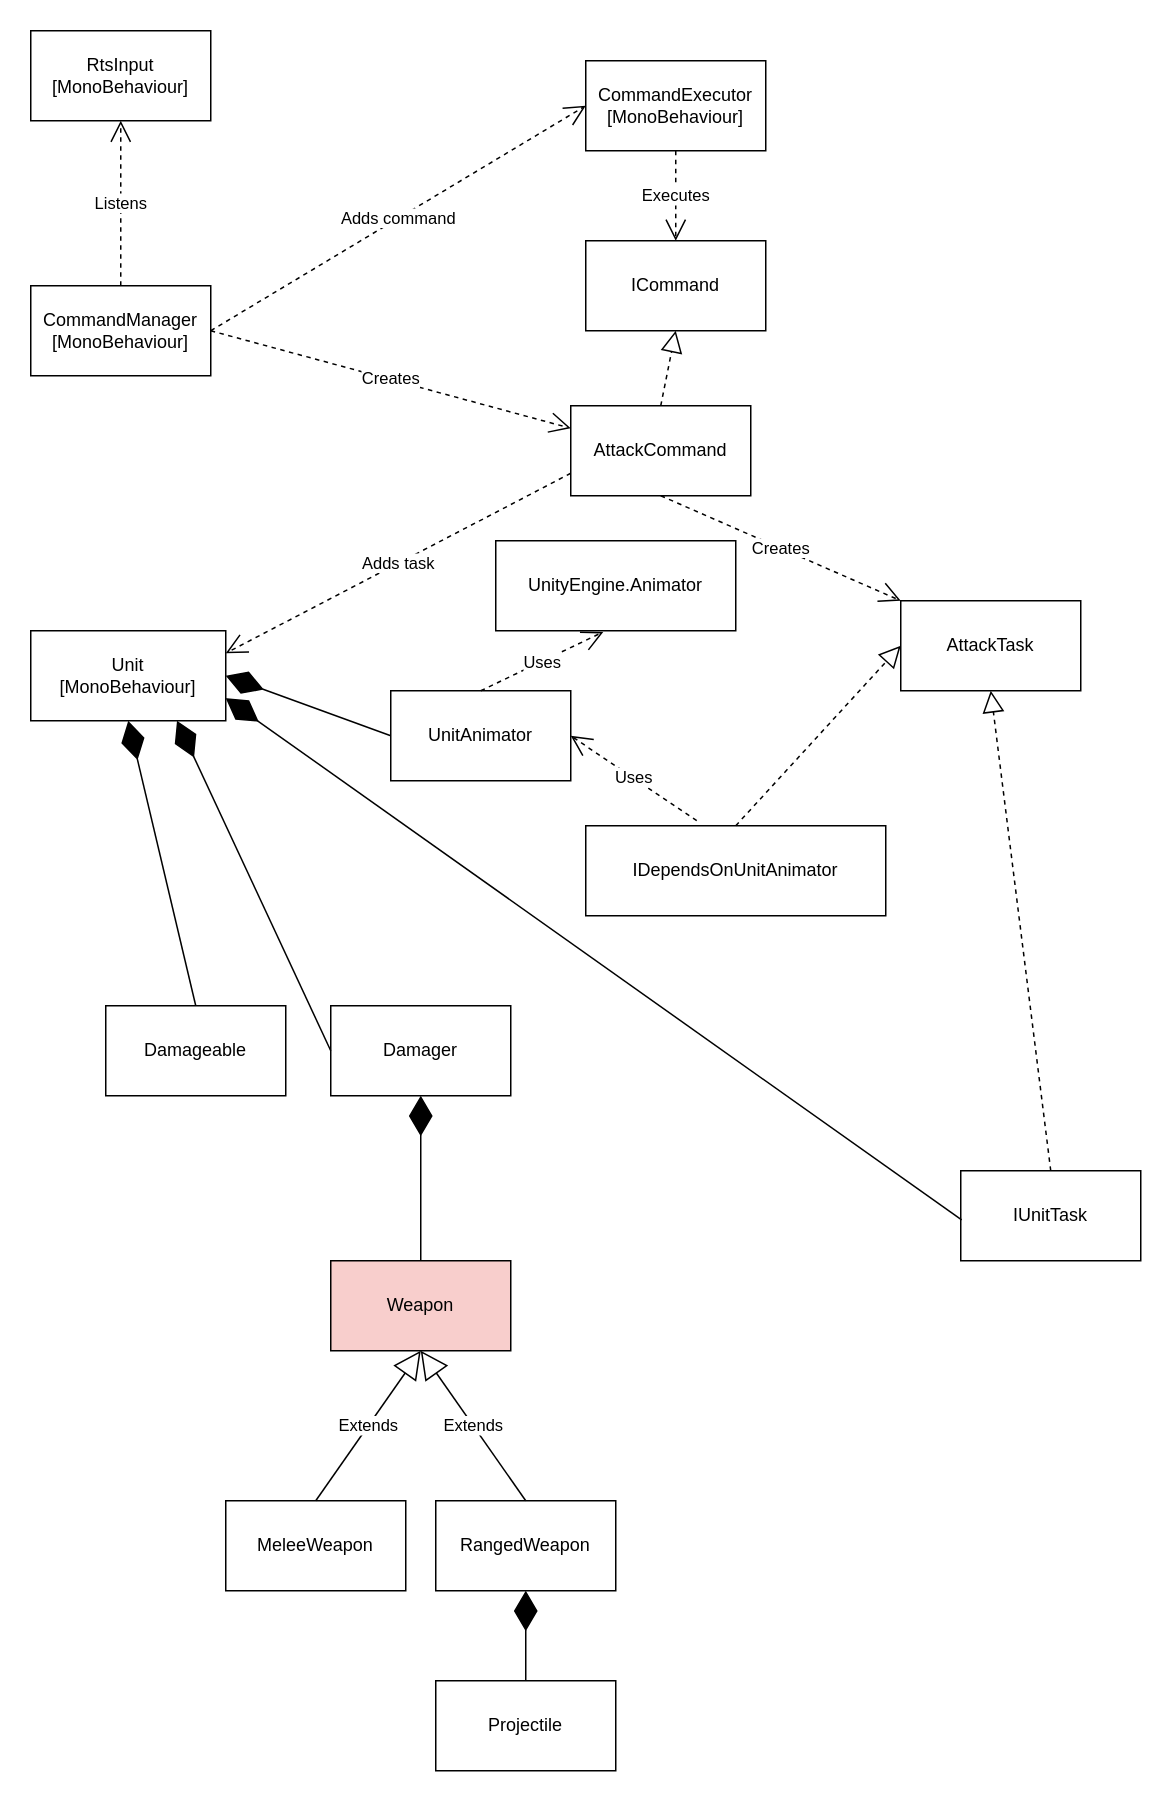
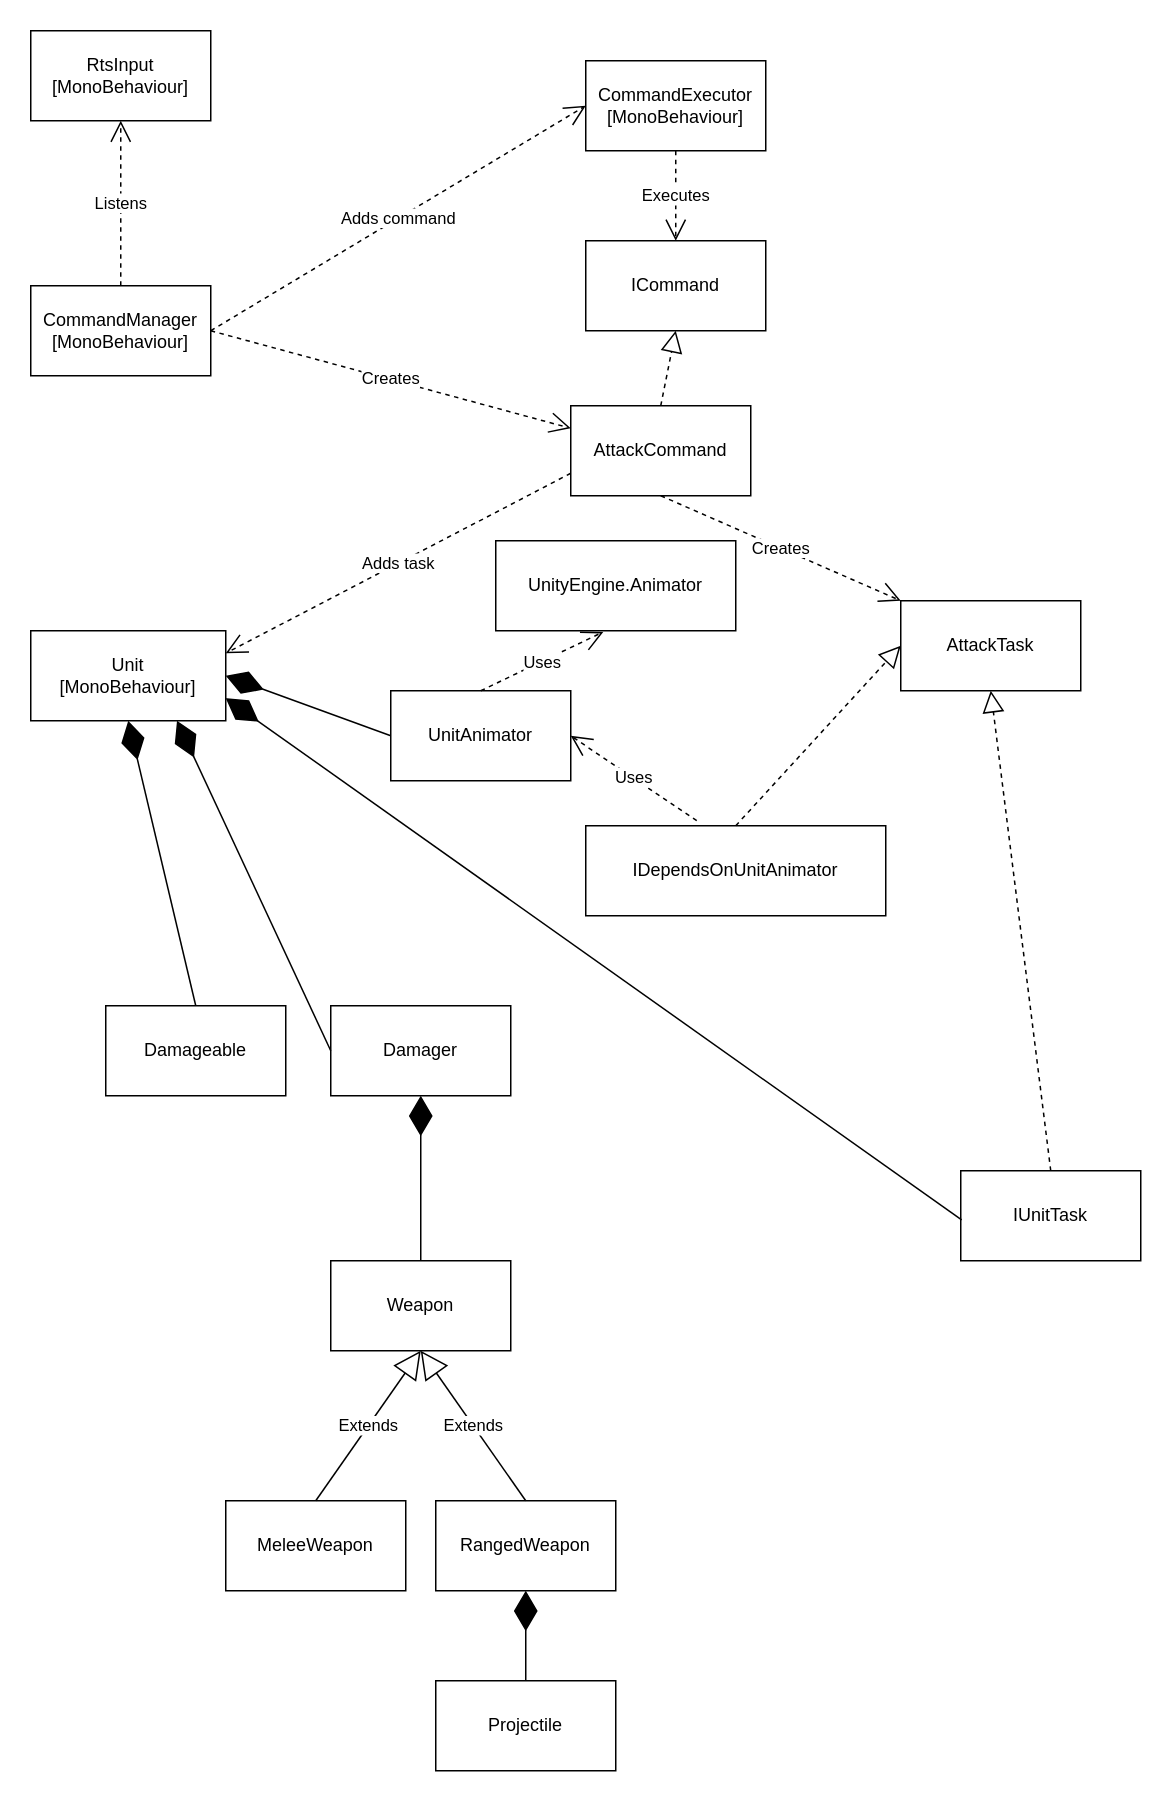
node "Weapon": fillcolor #f8cecc -> #ffffff
